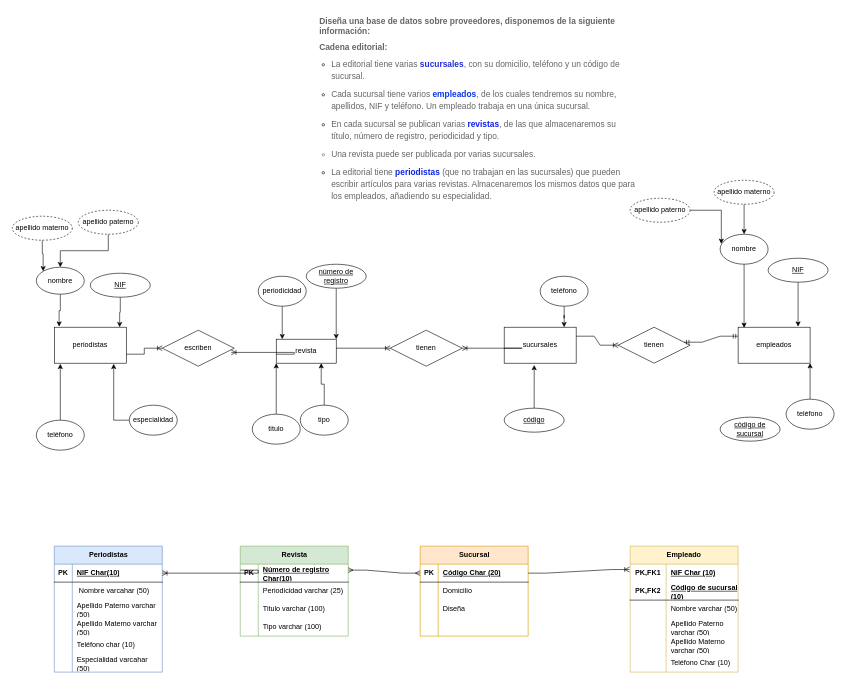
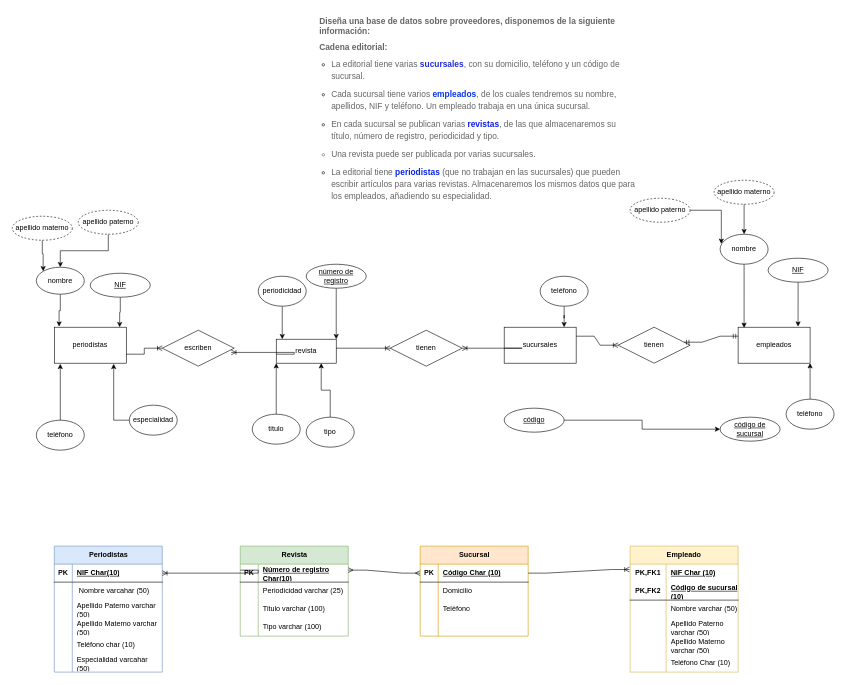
edge "código" -> "sucursales": now "código" -> "código de sucursal"
node "tipo": moved (324, 420) -> (330, 432)
node "Código Char (20)": label "Código Char (20)" -> "Código Char (10)"
node "Diseña": label "Diseña" -> "Telèfono"
